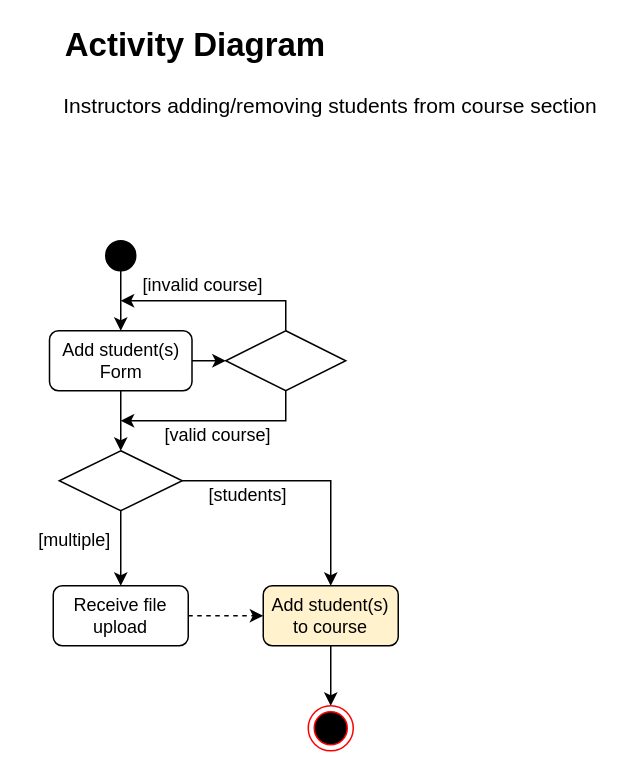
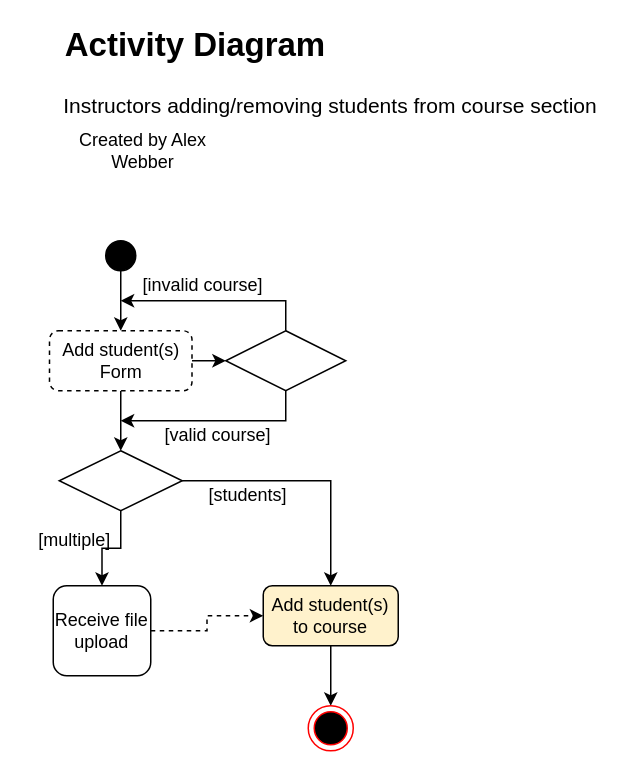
node "Created by Alex Webber": added
node "Add student(s) Form": style solid -> dashed
node "Receive file upload": size 135x60 -> 98x90
